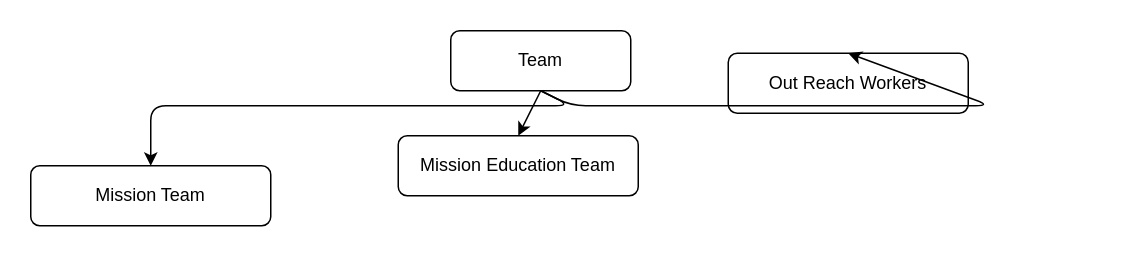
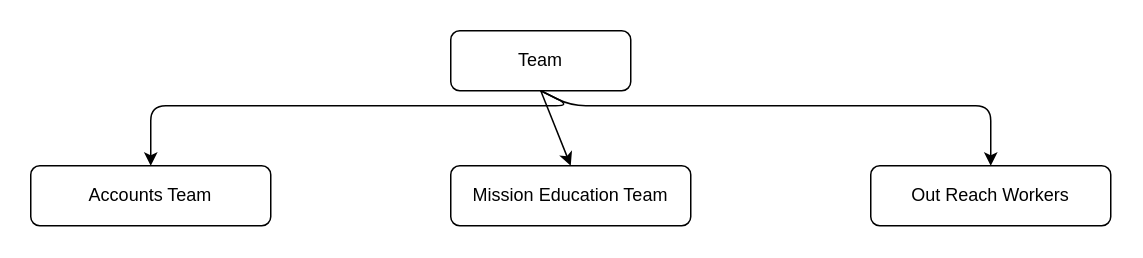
node "Out Reach Workers": moved (848, 83) -> (991, 196)
node "Mission Education Team": moved (518, 166) -> (571, 196)
node "Mission Team": label "Mission Team" -> "Accounts Team"
